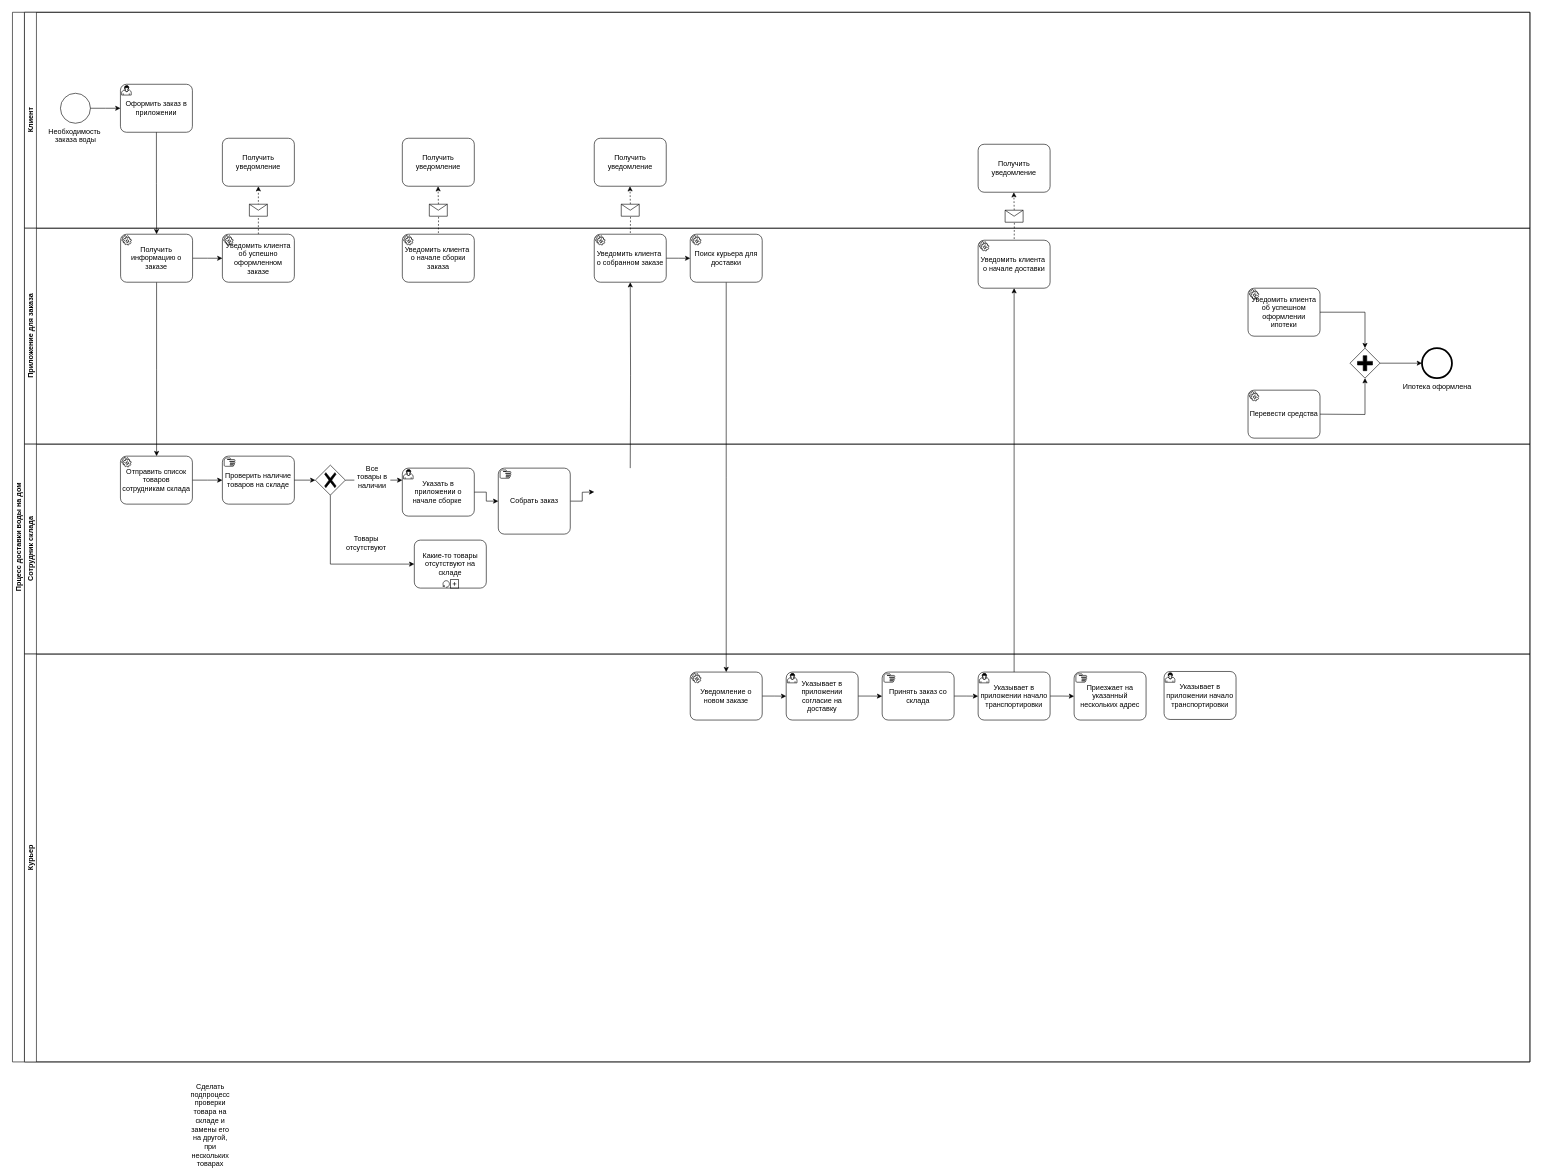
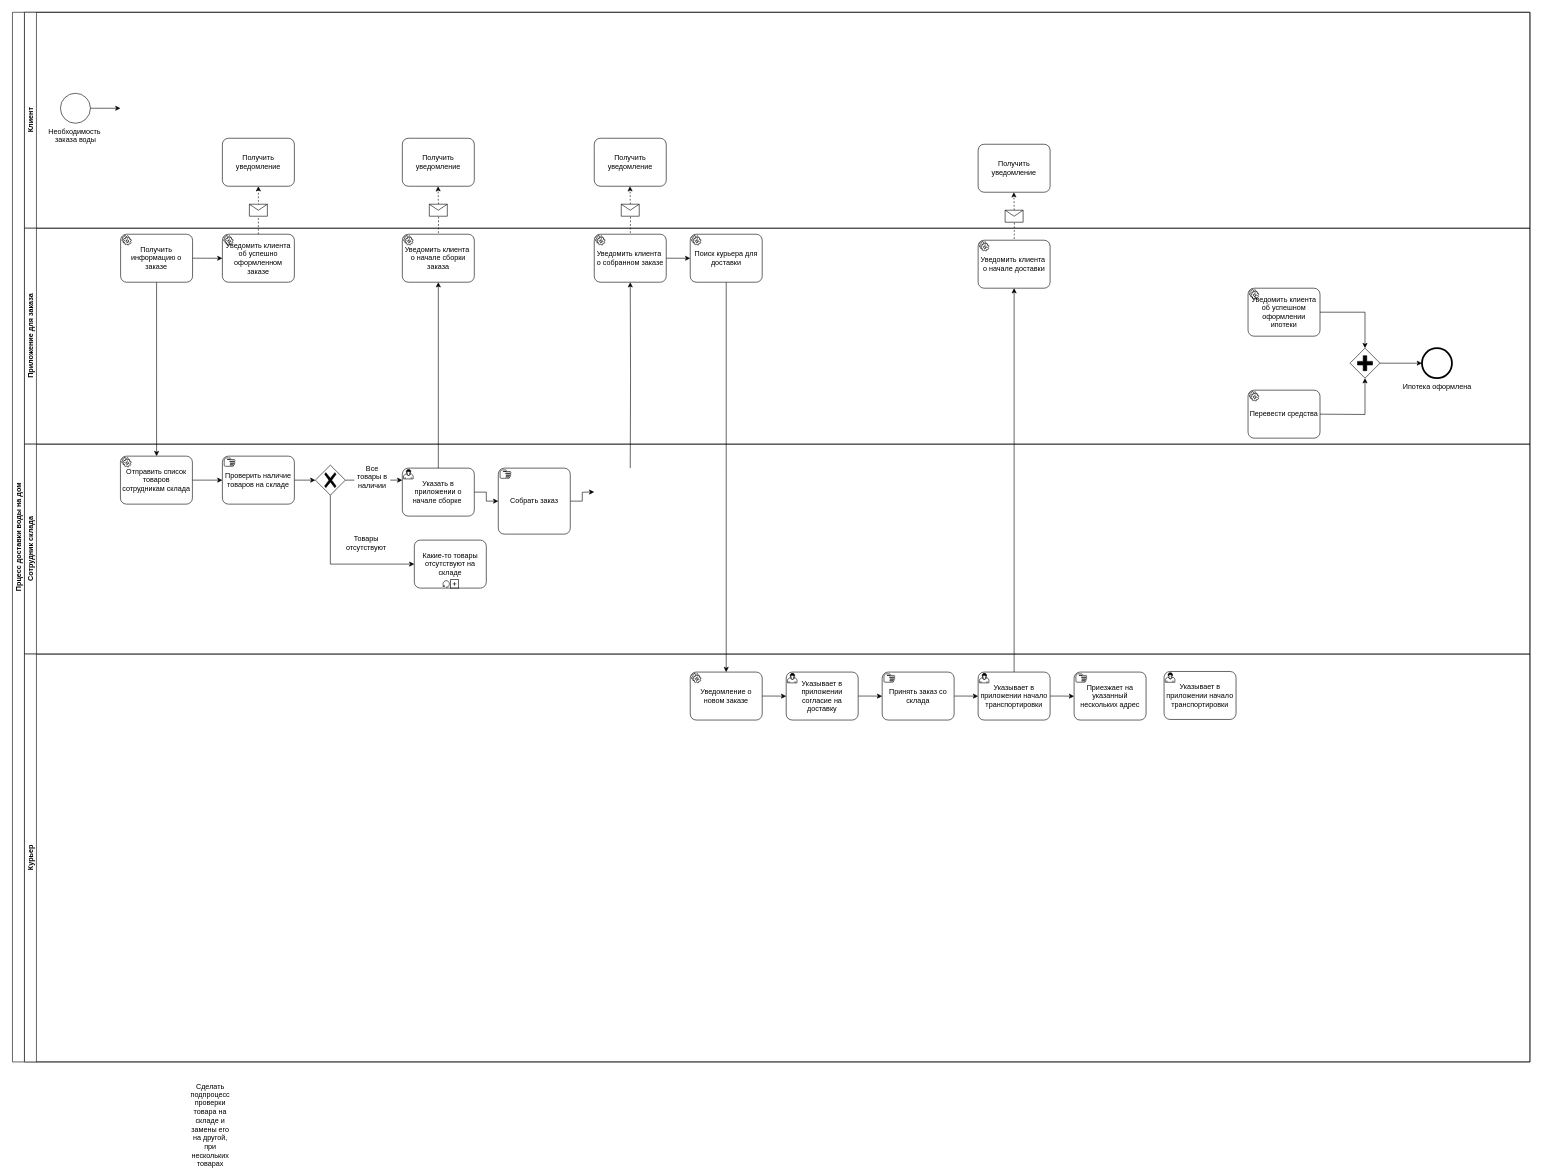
node "Оформить заказ в приложении": removed
edge "Оформить заказ в приложении" -> "Получить информацию о заказе": removed
edge "Указать в приложении о начале сборке" -> "Уведомить клиента о начале сборки заказа": added
